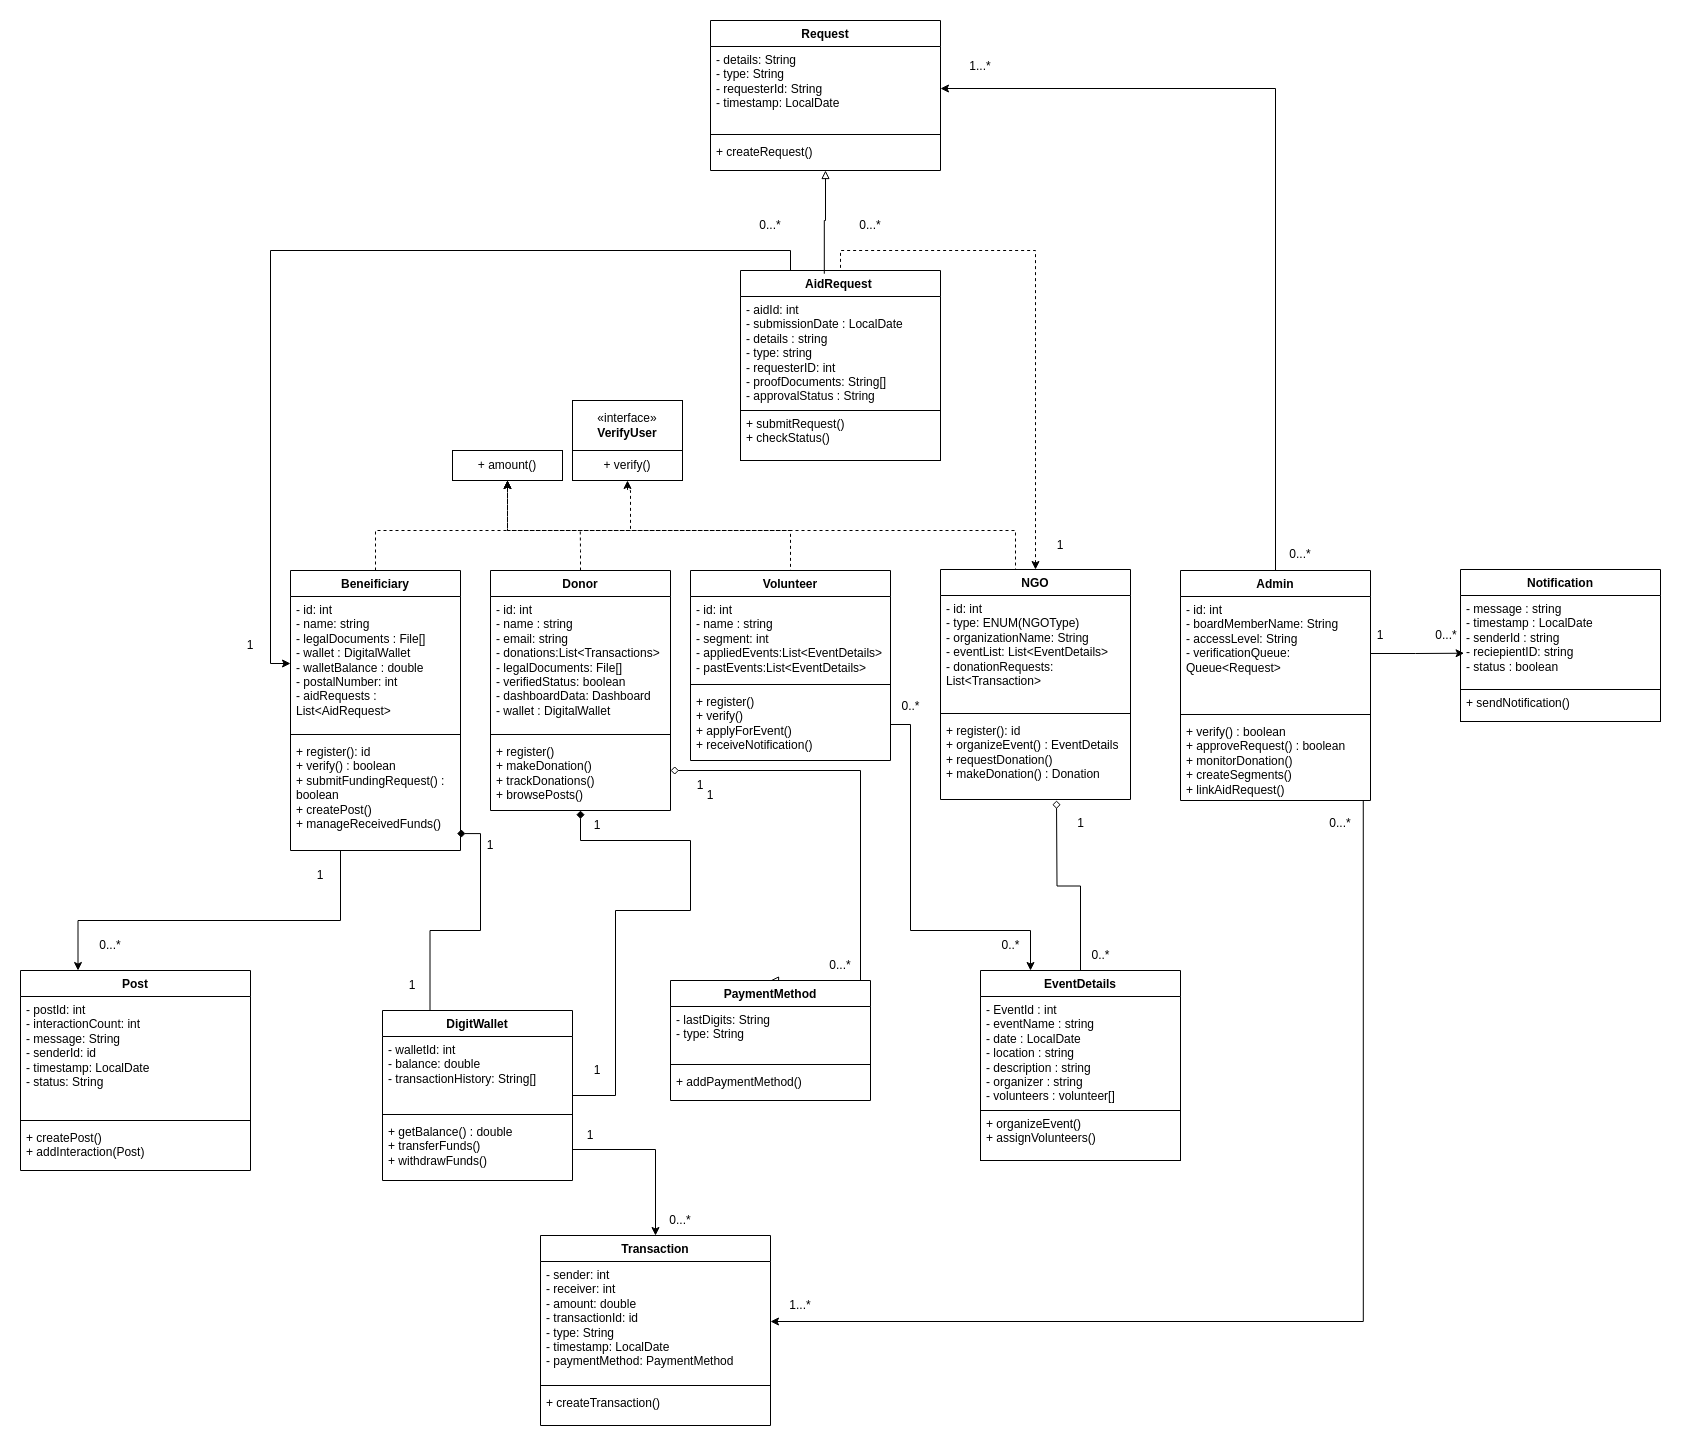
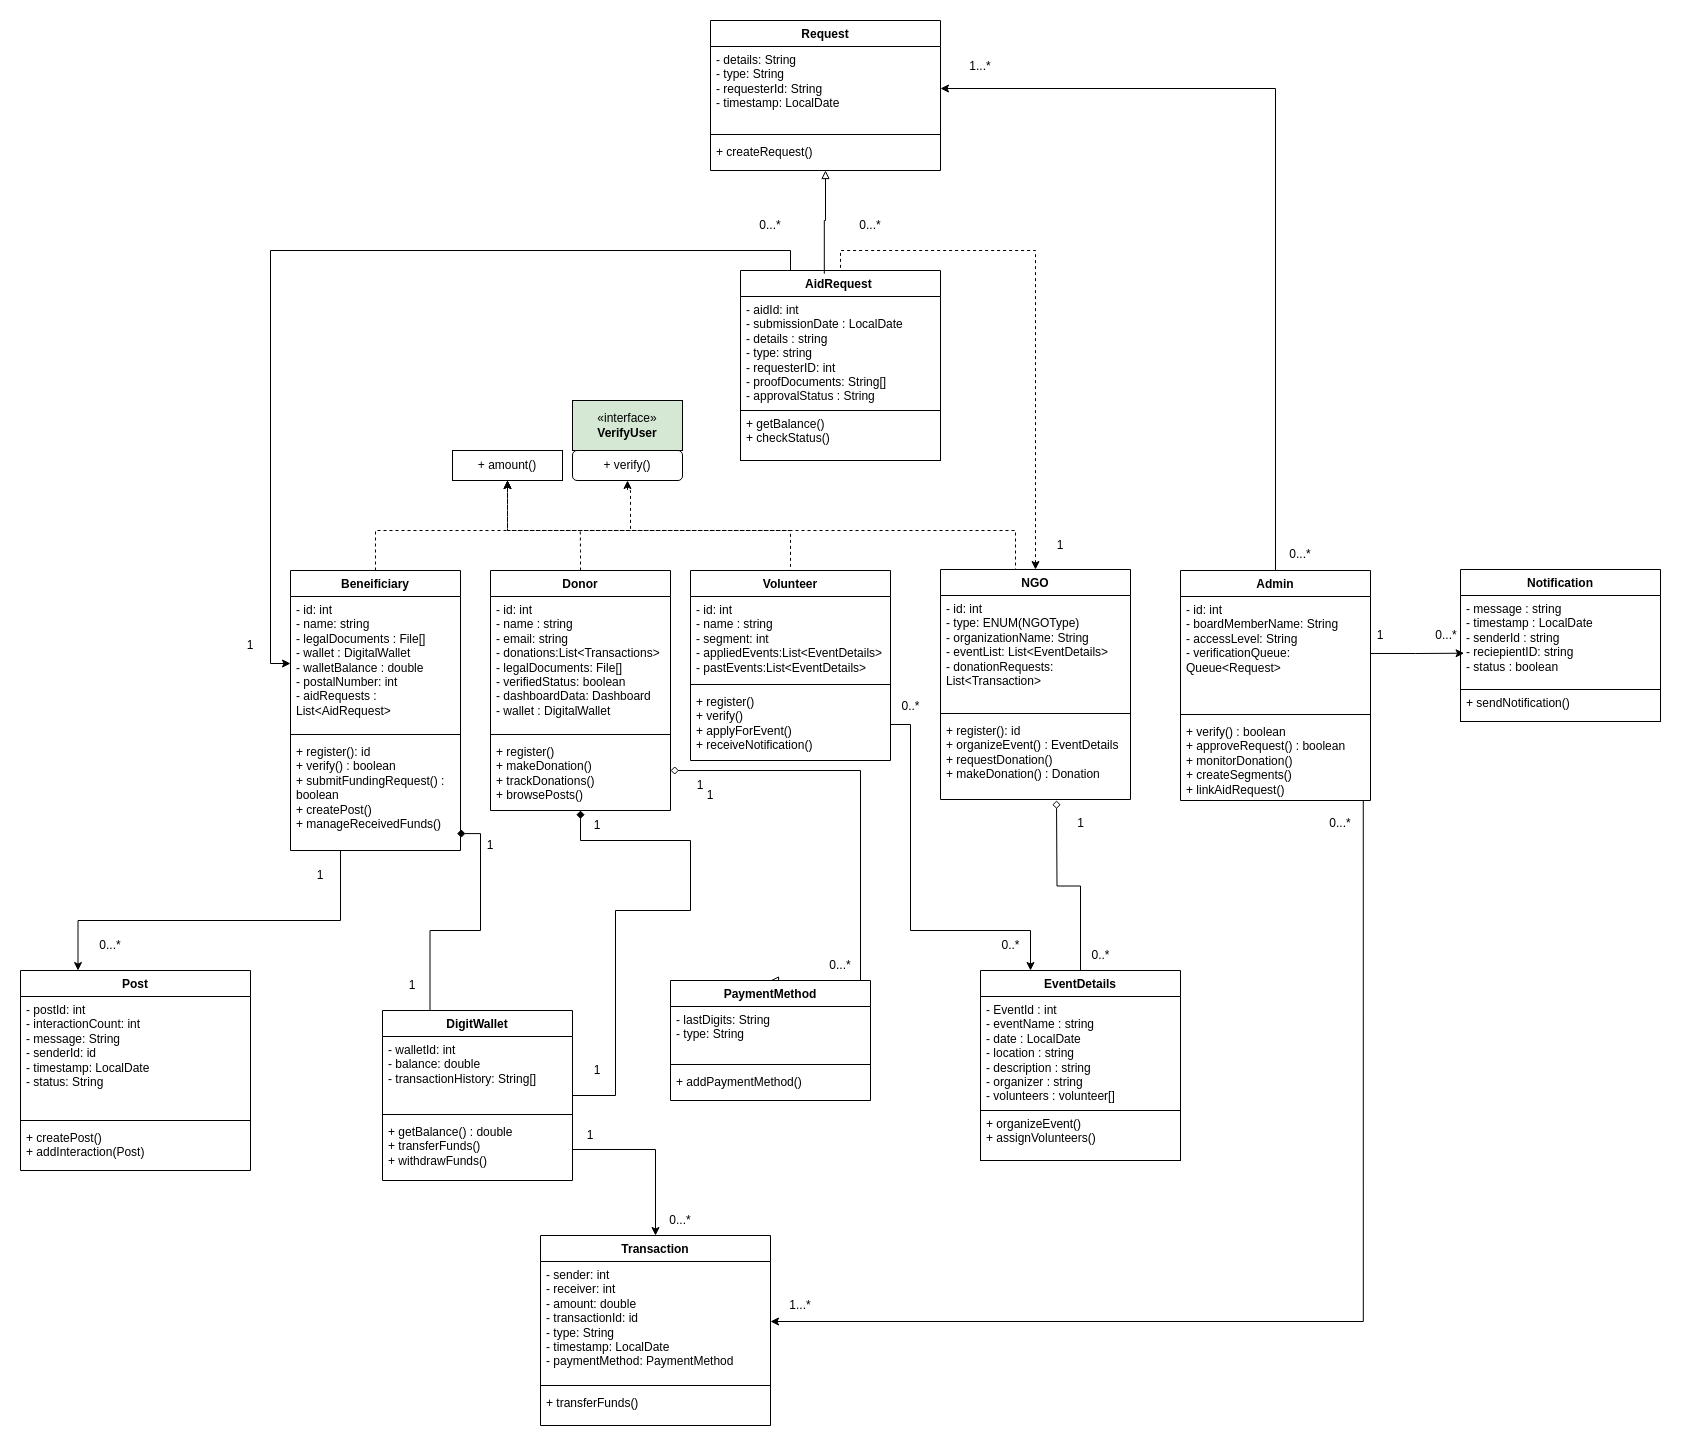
node "«interface» VerifyUser": fillcolor #ffffff -> #d5e8d4
node "+ submitRequest() + checkStatus()": label "+ submitRequest() + checkStatus()" -> "+ getBalance() + checkStatus()"
node "+ verify()": shape rectangle -> rounded rectangle
node "+ createTransaction()": label "+ createTransaction()" -> "+ transferFunds()"
